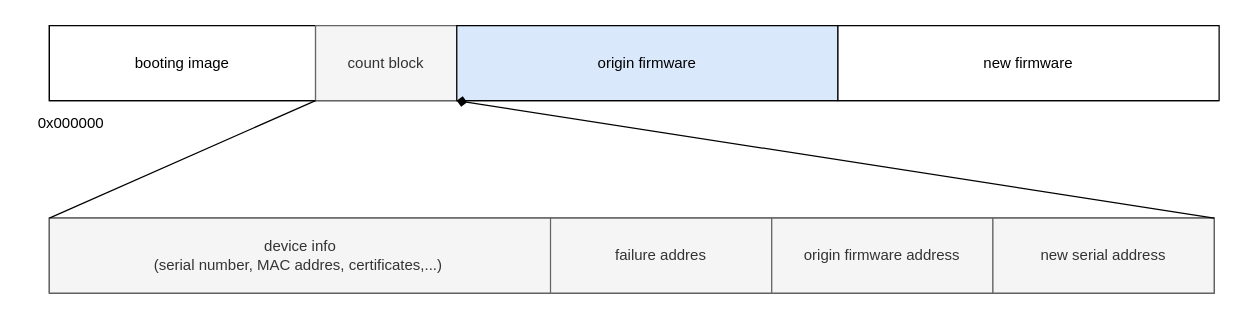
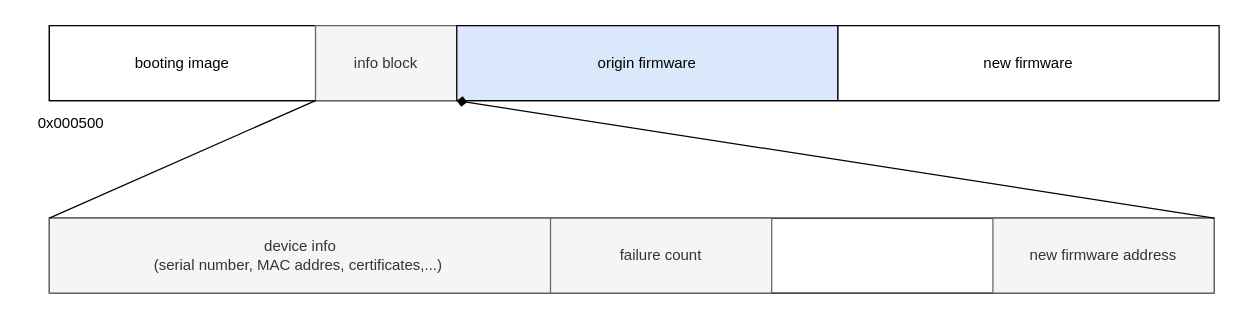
node "count block": label "count block" -> "info block"
node "0x000000": label "0x000000" -> "0x000500"
node "failure addres": label "failure addres" -> "failure count"
node "origin firmware address": removed
node "new serial address": label "new serial address" -> "new firmware address"
